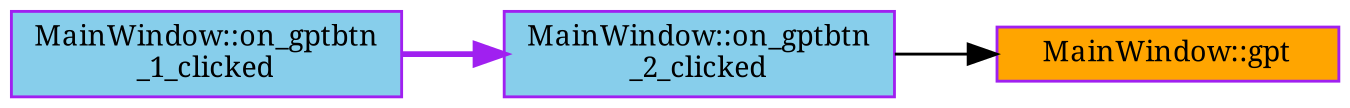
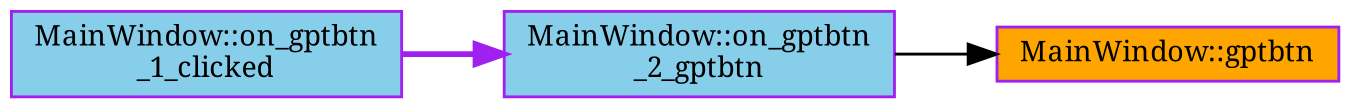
node "MainWindow::on_gptbtn _2_clicked": label "MainWindow::on_gptbtn _2_clicked" -> "MainWindow::on_gptbtn _2_gptbtn"
node "MainWindow::gpt": label "MainWindow::gpt" -> "MainWindow::gptbtn"
